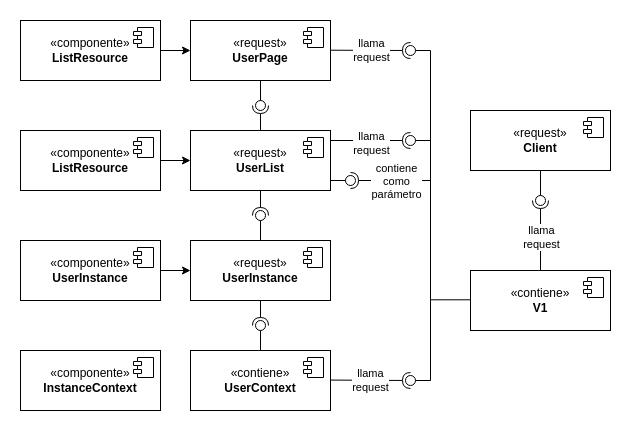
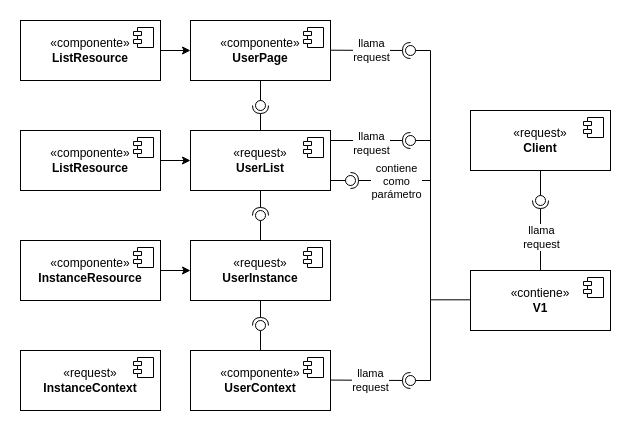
node "«request» UserPage": label "«request» UserPage" -> "«componente» UserPage"
node "«componente» UserInstance": label "«componente» UserInstance" -> "«componente» InstanceResource"
node "«componente» InstanceContext": label "«componente» InstanceContext" -> "«request» InstanceContext"
node "«contiene» UserContext": label "«contiene» UserContext" -> "«componente» UserContext"
